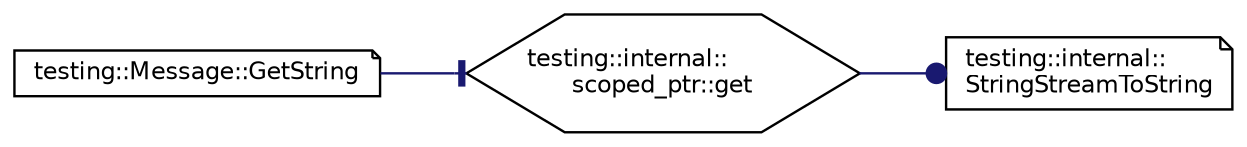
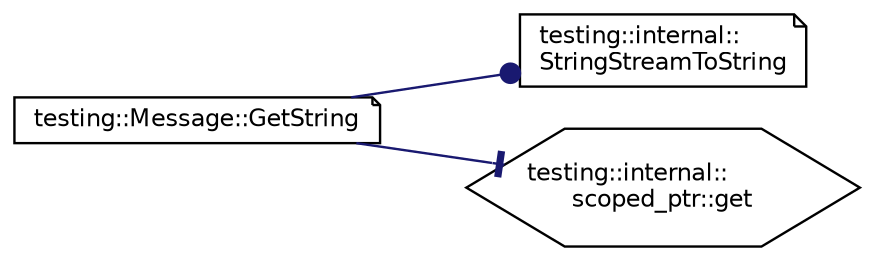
edge "testing::internal:: scoped_ptr::get" -> "testing::internal:: StringStreamToString": now "testing::Message::GetString" -> "testing::internal:: StringStreamToString"
